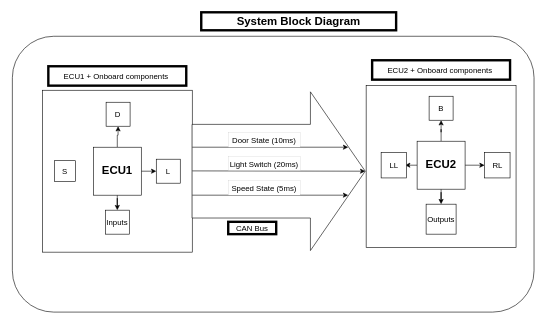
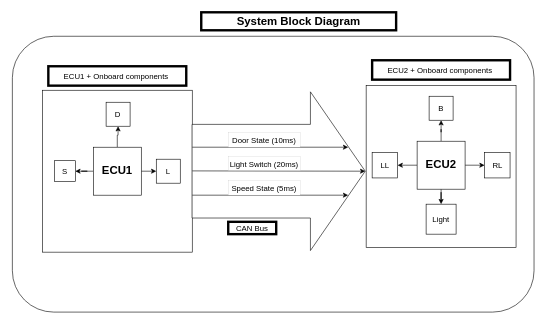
node "LL": moved (394, 165) -> (385, 165)
edge "ECU1" -> "S": added
edge "ECU1" -> "Inputs": removed
node "Outputs": label "Outputs" -> "Light"
node "Inputs": removed
